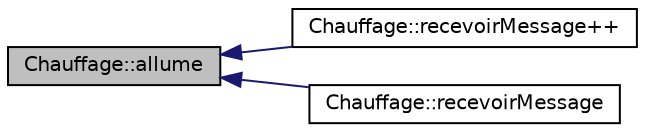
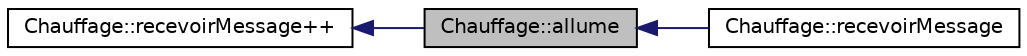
edge "Chauffage::recevoirMessage++" -> "Chauffage::allume": reversed
